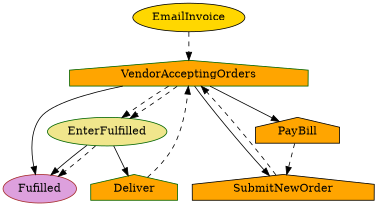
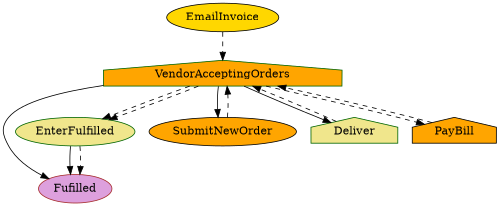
edge "VendorAcceptingOrders" -> "PayBill": style solid -> dashed
edge "PayBill" -> "SubmitNewOrder": now "PayBill" -> "VendorAcceptingOrders"
edge "EnterFulfilled" -> "Deliver": now "VendorAcceptingOrders" -> "Deliver"
node "Deliver": fillcolor orange -> khaki
node "SubmitNewOrder": shape house -> ellipse
